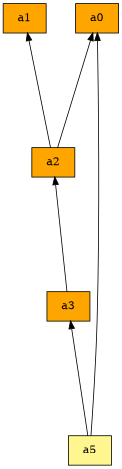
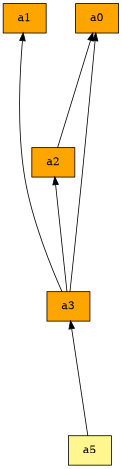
edge "a2" -> "a1": now "a3" -> "a1"
edge "a5" -> "a0": now "a3" -> "a0"
